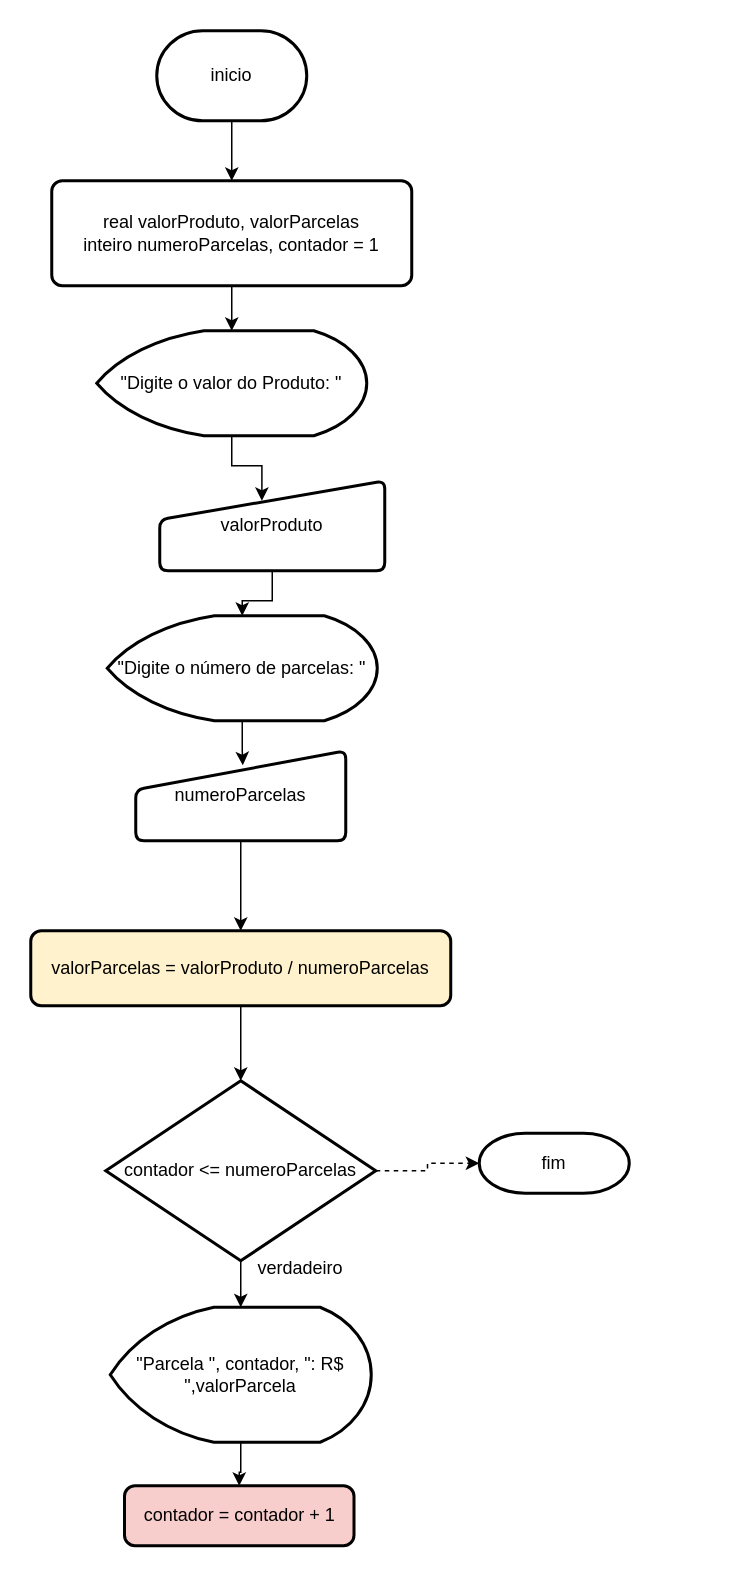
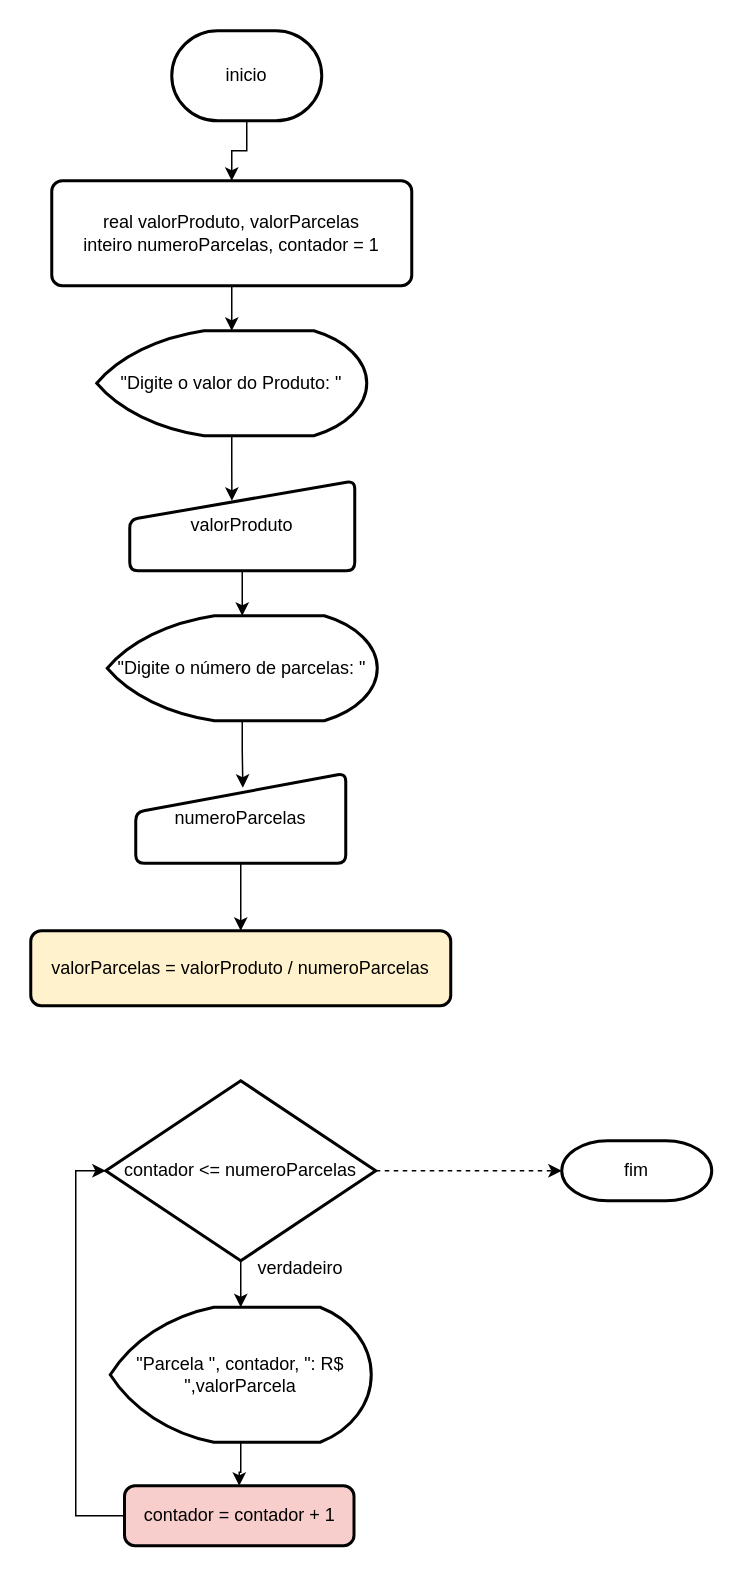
node "inicio": moved (232, 76) -> (247, 76)
node "valorProduto": moved (272, 526) -> (242, 526)
node "numeroParcelas": moved (241, 796) -> (241, 818)
edge "valorParcelas = valorProduto / numeroParcelas" -> "contador <= numeroParcelas": removed
node "fim": moved (554, 1163) -> (637, 1171)
edge "contador = contador + 1" -> "contador <= numeroParcelas": added
